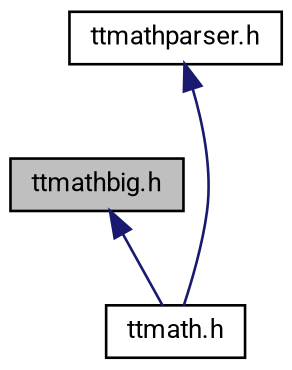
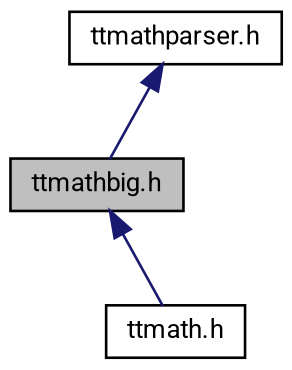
edge "ttmath.h" -> "ttmathparser.h": now "ttmathbig.h" -> "ttmathparser.h"
